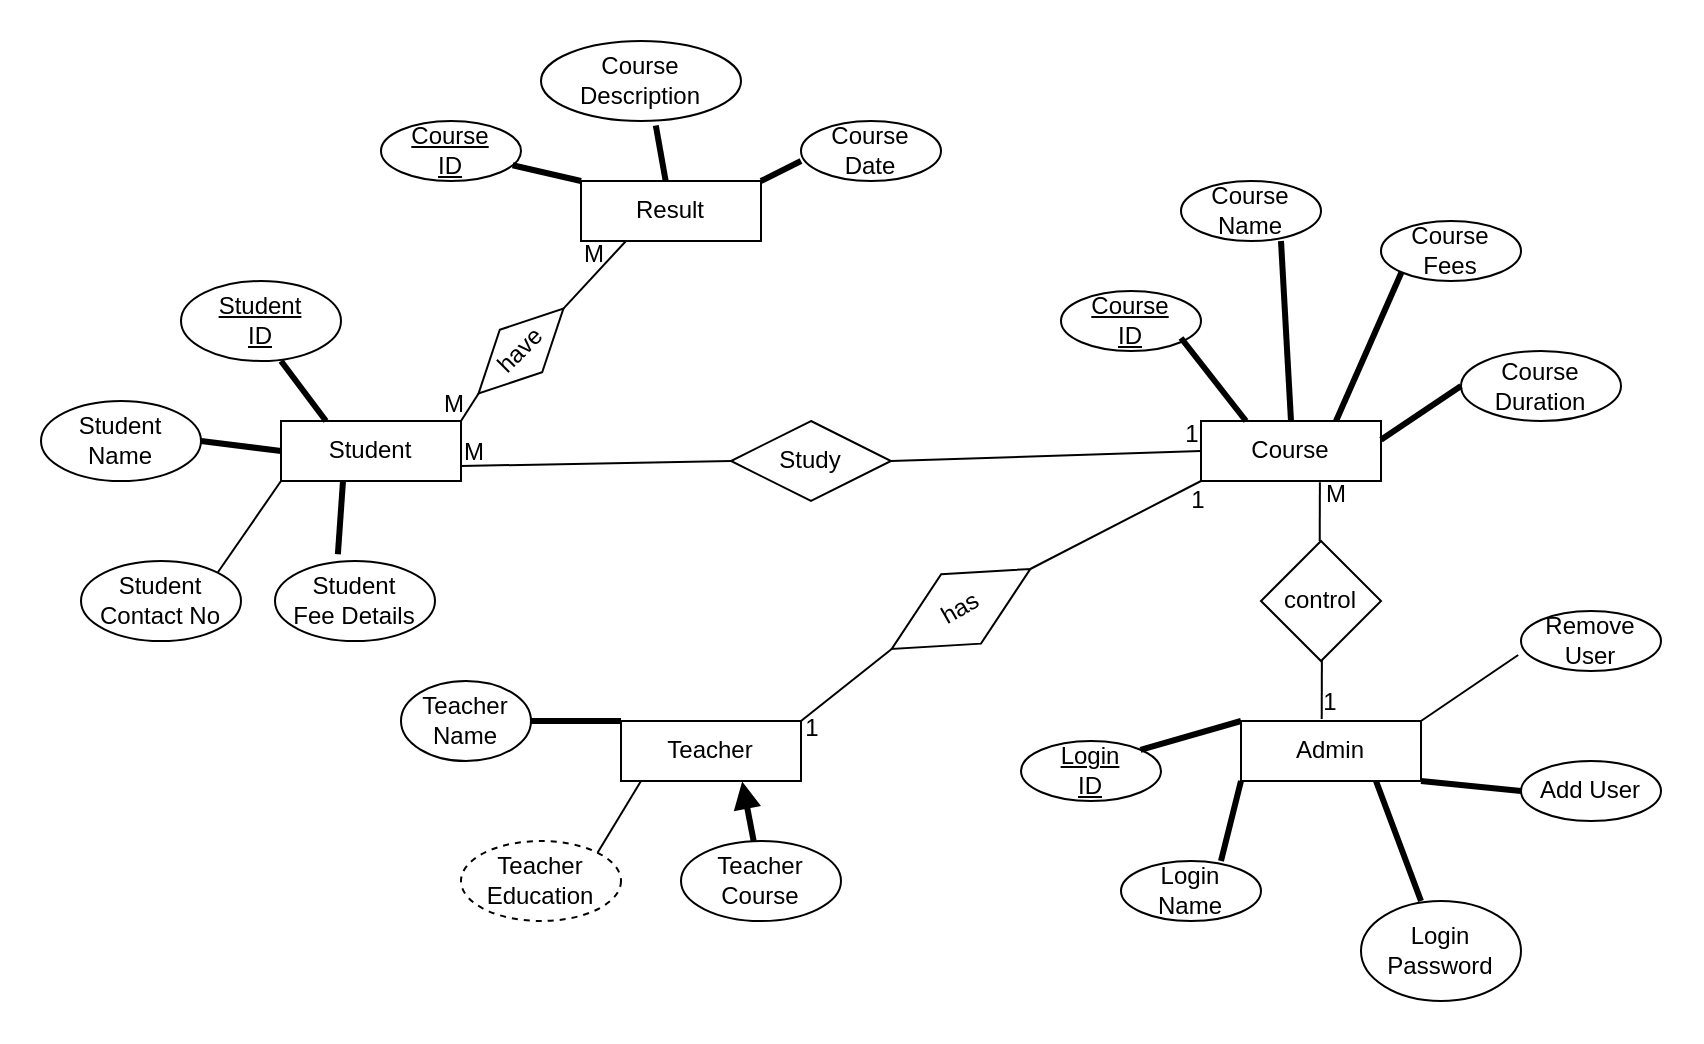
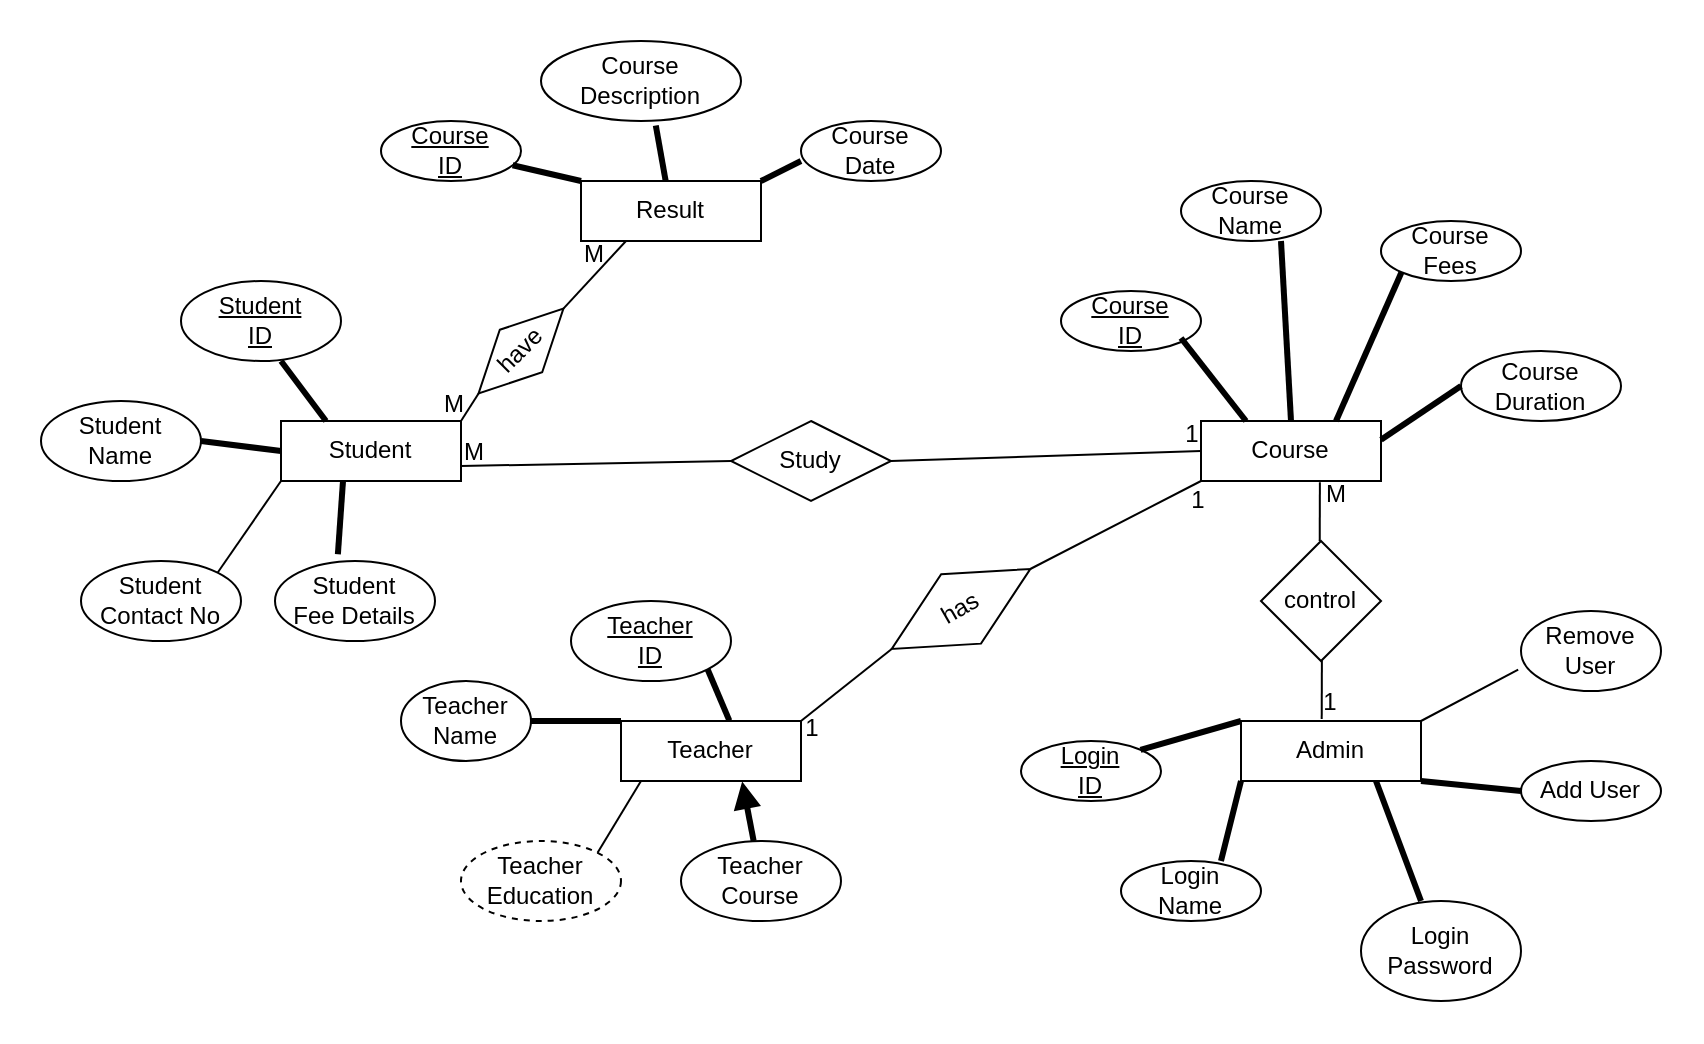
node "Teacher ID": added
node "Remove User": size 140x60 -> 140x80
edge "Teacher ID" -- "Teacher": added
